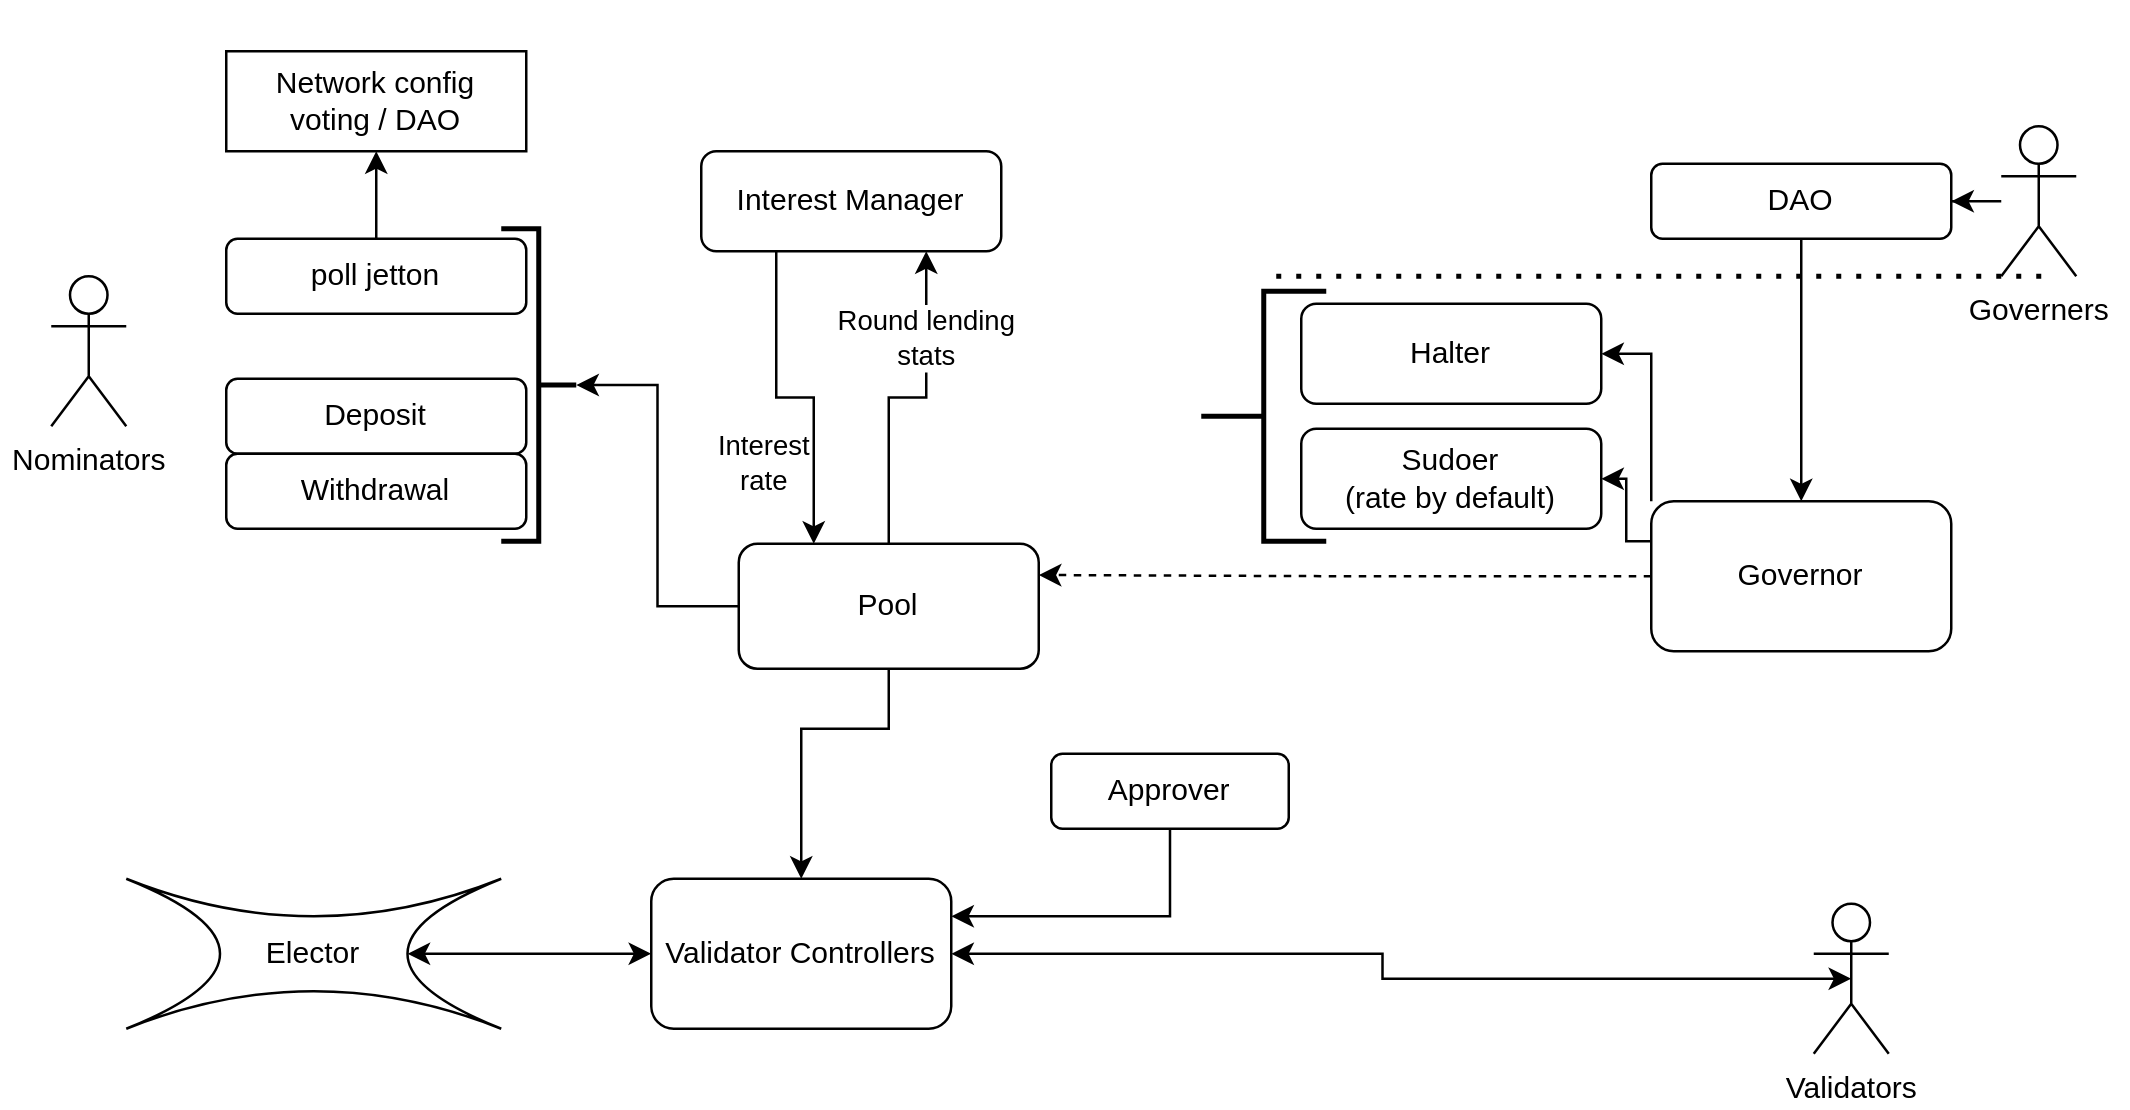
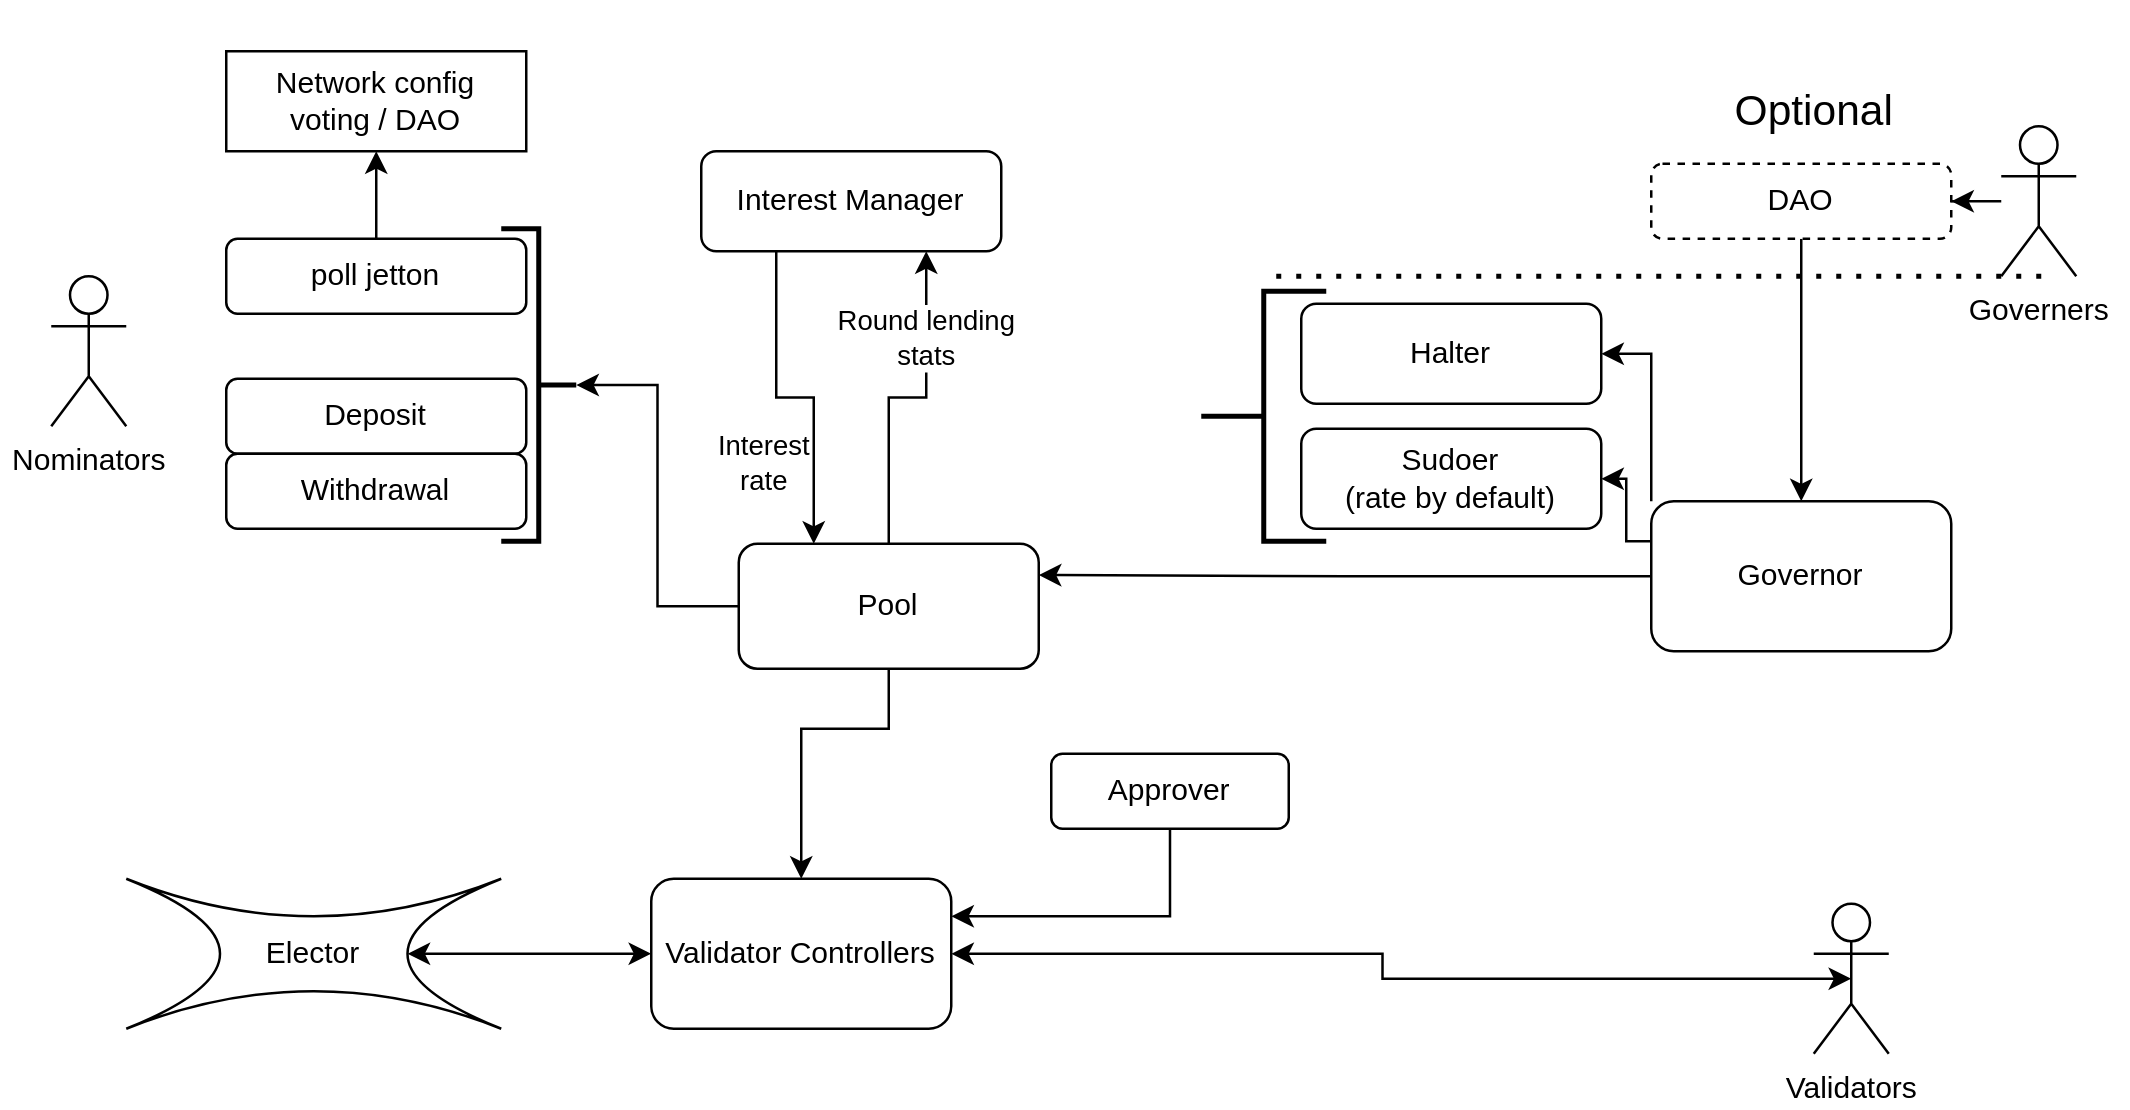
node "Optional": added
node "DAO": style solid -> dashed
edge "Governor" -> "Pool": style dashed -> solid
